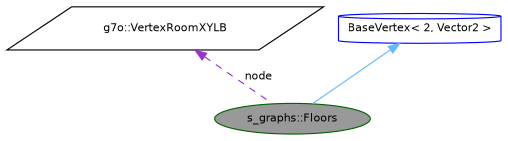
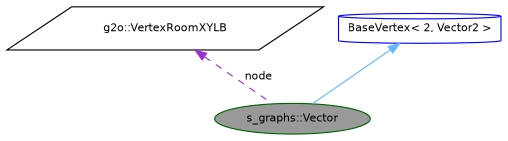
node "g7o::VertexRoomXYLB": label "g7o::VertexRoomXYLB" -> "g2o::VertexRoomXYLB"
node "s_graphs::Floors": label "s_graphs::Floors" -> "s_graphs::Vector"
